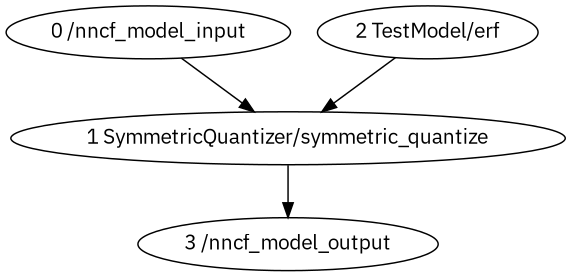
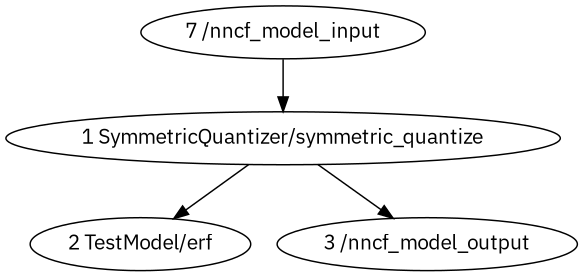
node "0 /nncf_model_input": label "0 /nncf_model_input" -> "7 /nncf_model_input"
edge "2 TestModel/erf" -> "1 SymmetricQuantizer/symmetric_quantize": reversed
